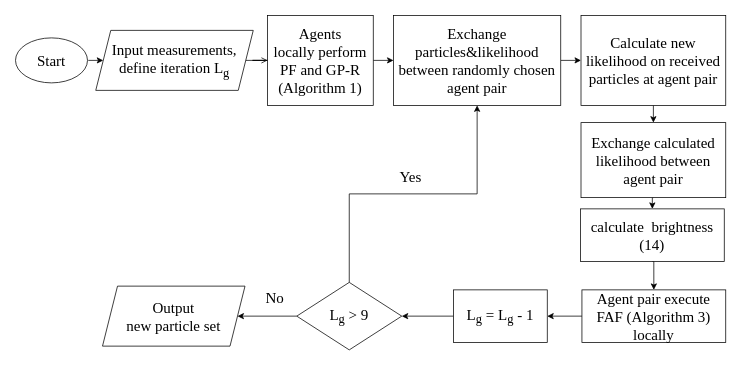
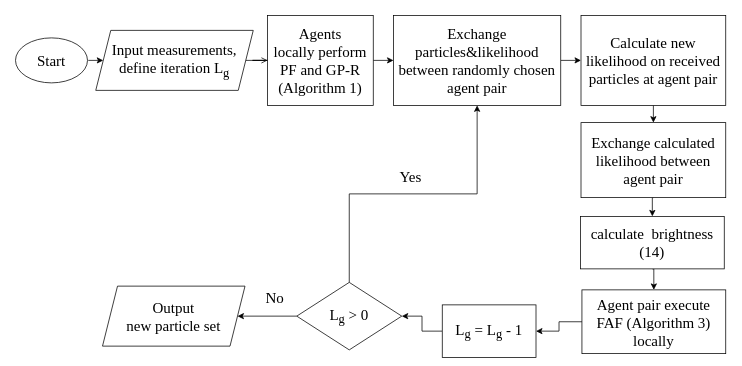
node "calculate brightness (14)": moved (652, 235) -> (652, 243)
node "Lg > 9": label "Lg > 9" -> "Lg > 0"
node "Lg = Lg - 1": moved (500, 316) -> (489, 331)
node "Agent pair execute FAF (Algorithm 3) locally": size 144x53 -> 144x64
